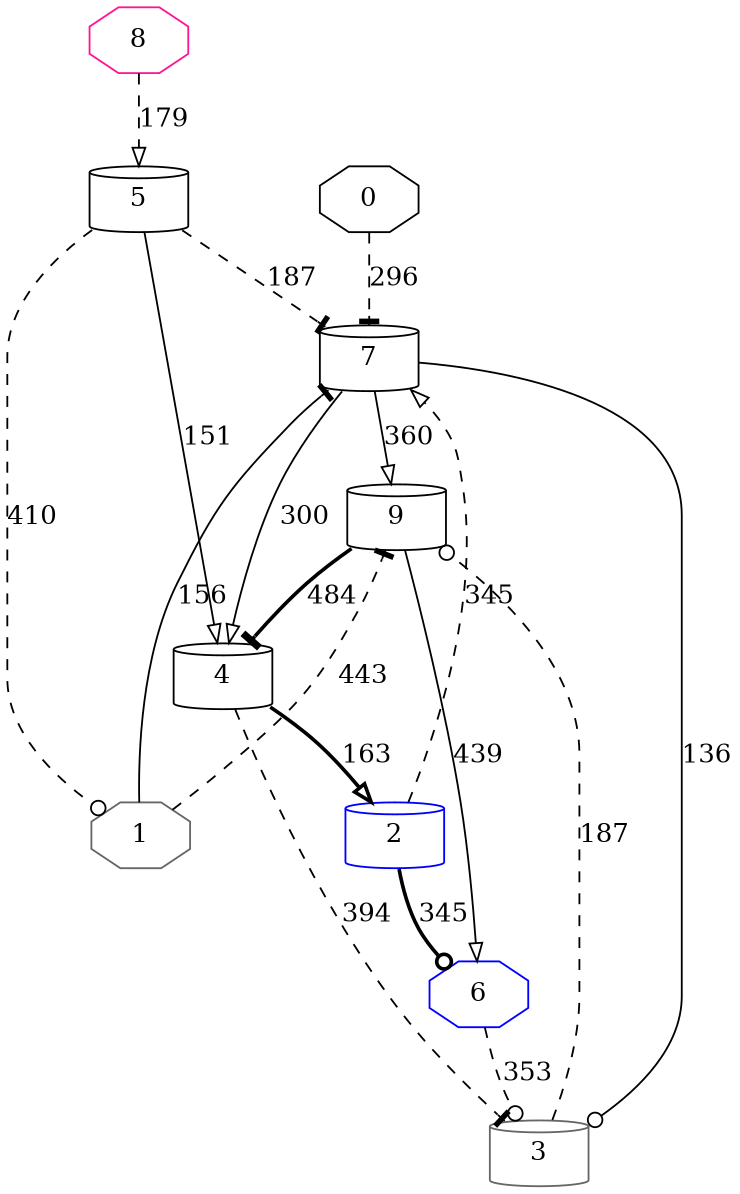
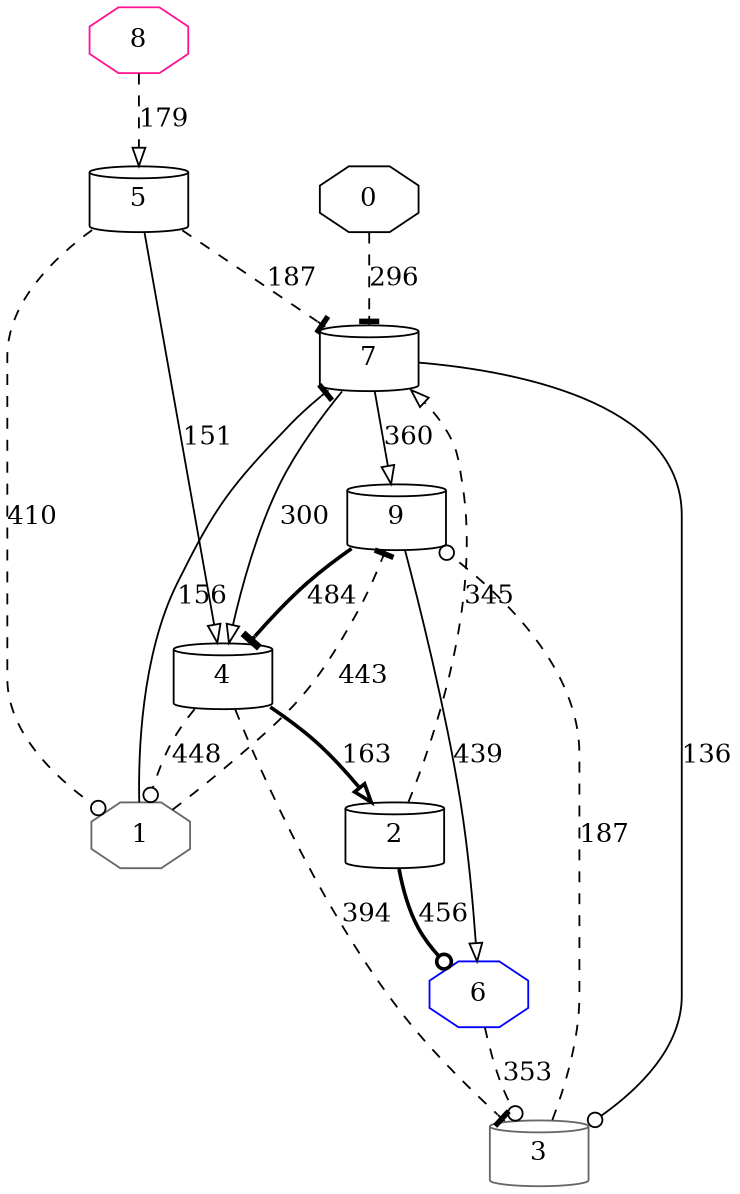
edge "4" -> "1": added, label "448"
node "2": color blue -> black
edge "2" -> "6": label "345" -> "456"
